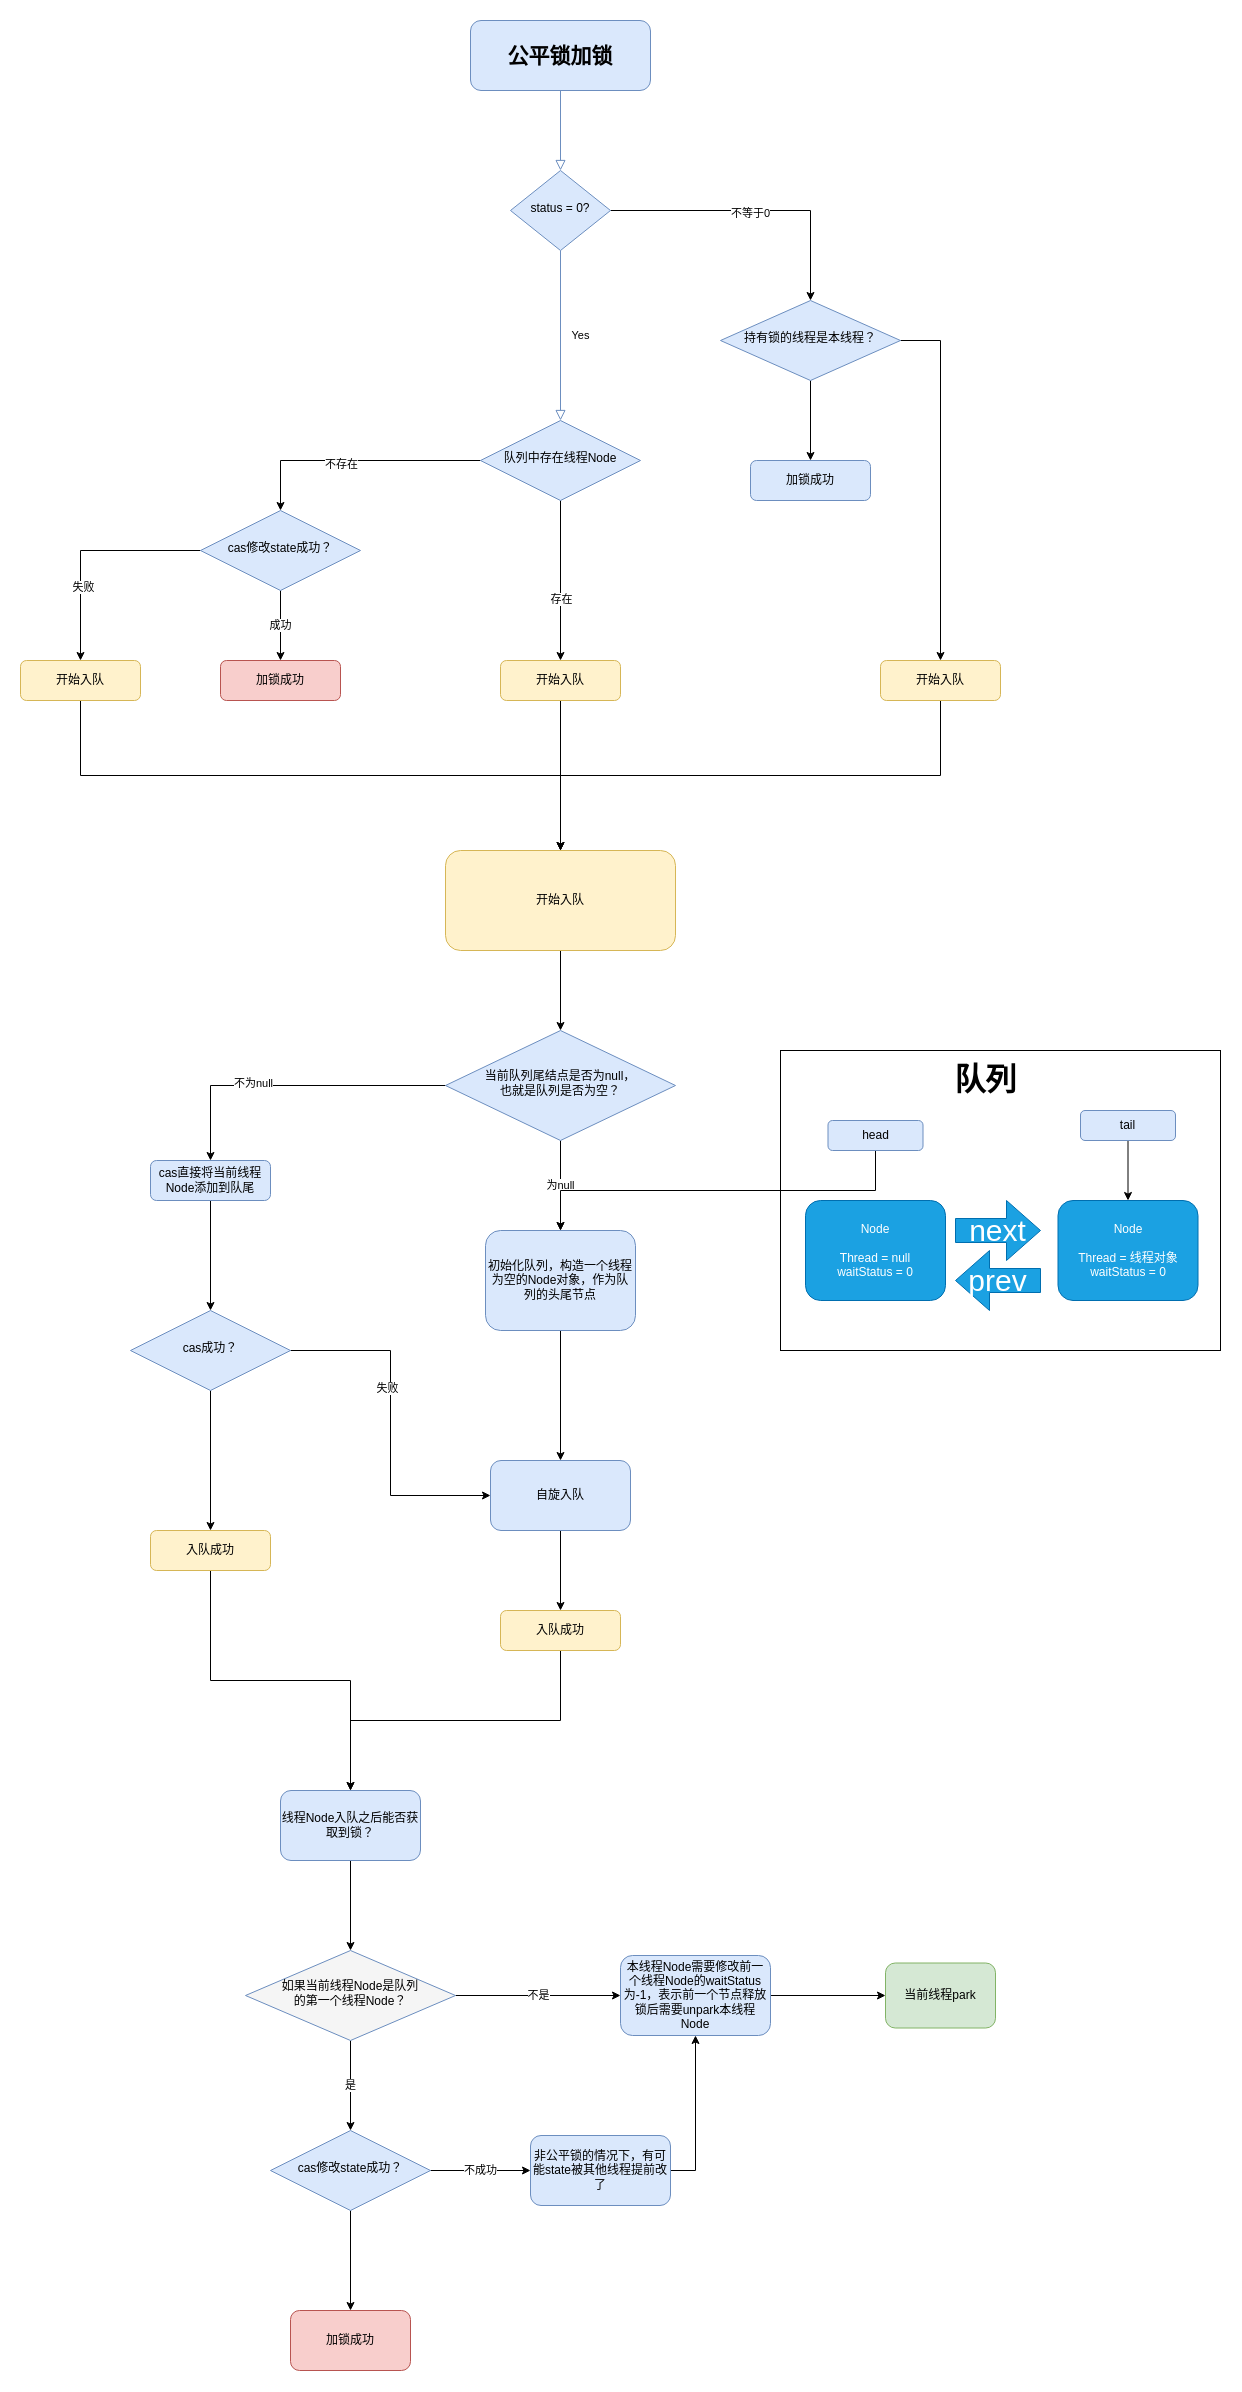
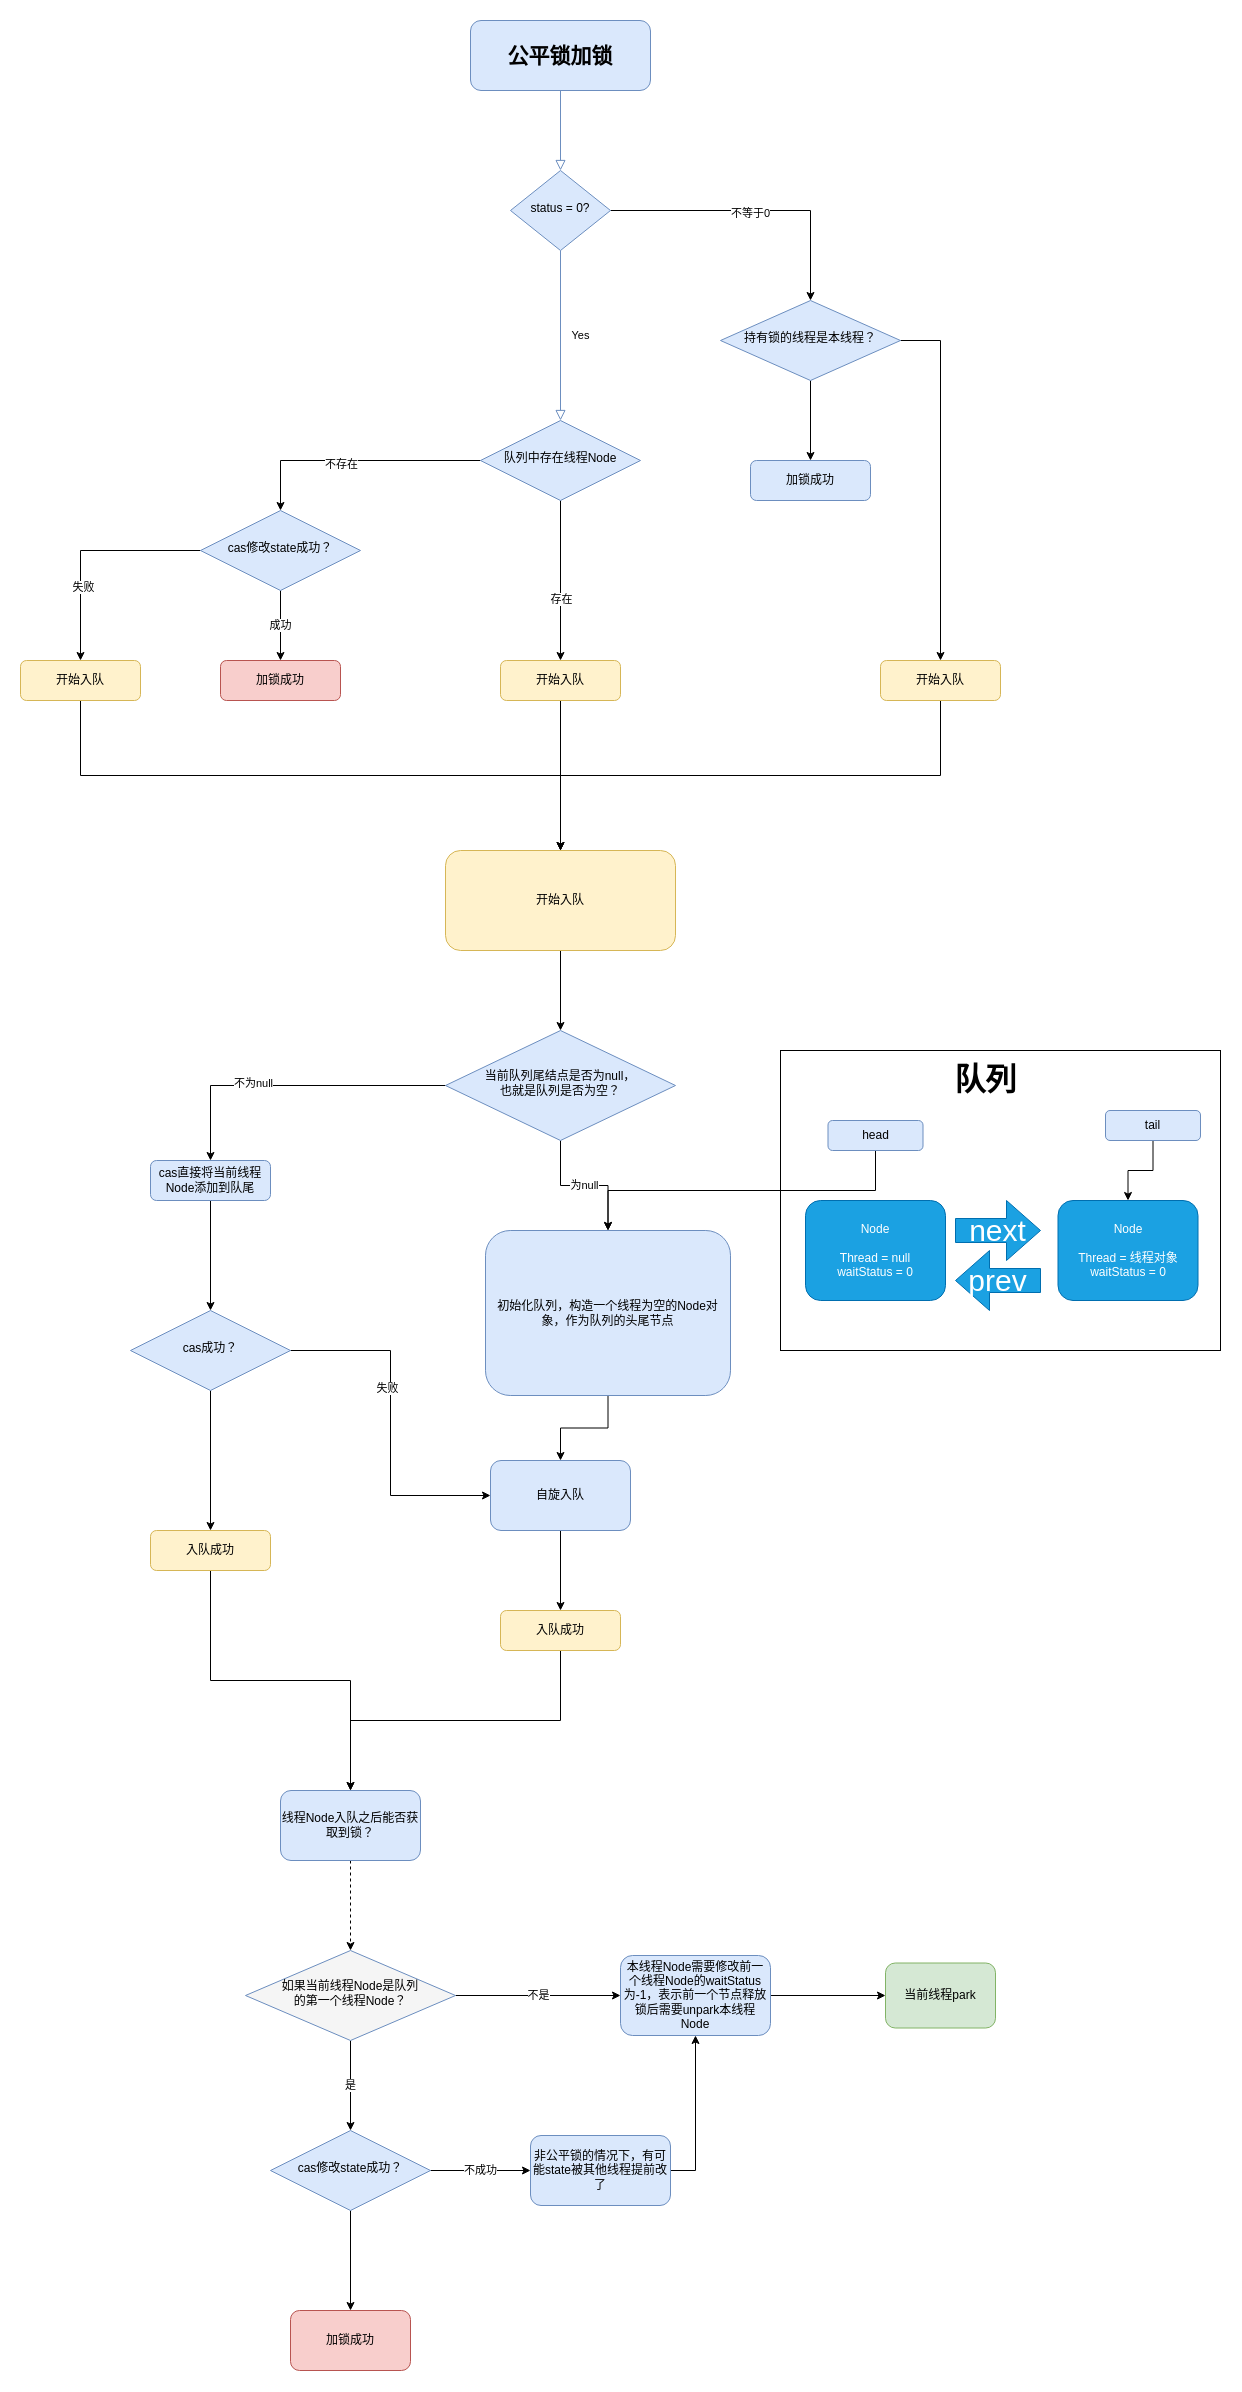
node "tail": moved (1128, 1126) -> (1153, 1126)
node "初始化队列，构造一个线程为空的Node对象，作为队列的头尾节点": size 150x100 -> 245x165
edge "线程Node入队之后能否获取到锁？" -> "如果当前线程Node是队列 的第一个线程Node？": style solid -> dashed
